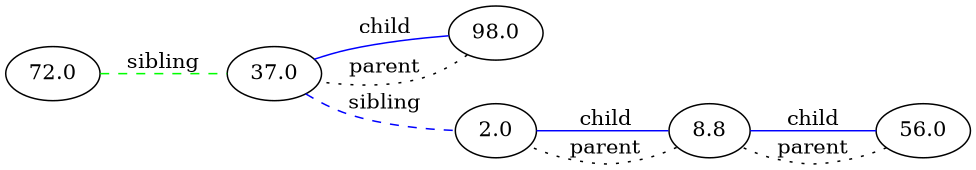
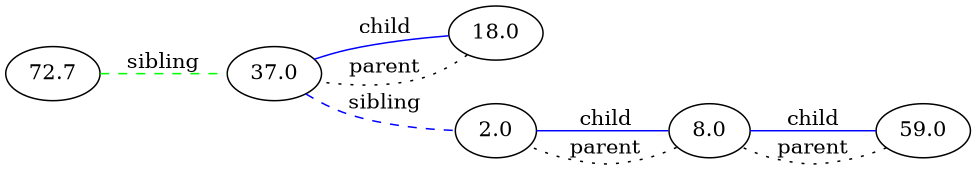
node "98.0": label "98.0" -> "18.0"
node "72.0": label "72.0" -> "72.7"
node "8.8": label "8.8" -> "8.0"
node "56.0": label "56.0" -> "59.0"
